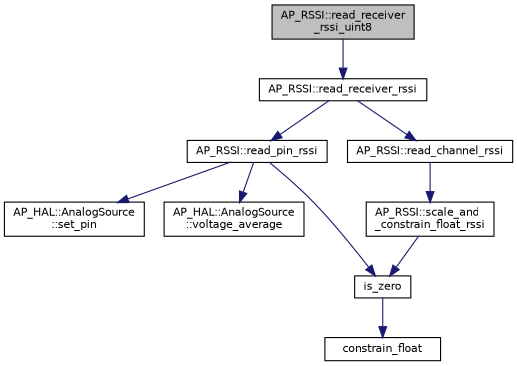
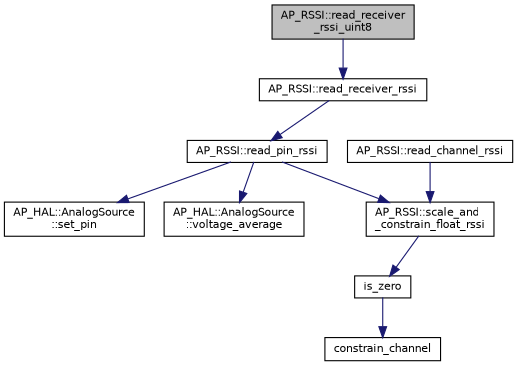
edge "AP_RSSI::read_receiver_rssi" -> "AP_RSSI::read_channel_rssi": removed
edge "AP_RSSI::read_pin_rssi" -> "is_zero": now "AP_RSSI::read_pin_rssi" -> "AP_RSSI::scale_and _constrain_float_rssi"
node "constrain_float": label "constrain_float" -> "constrain_channel"
